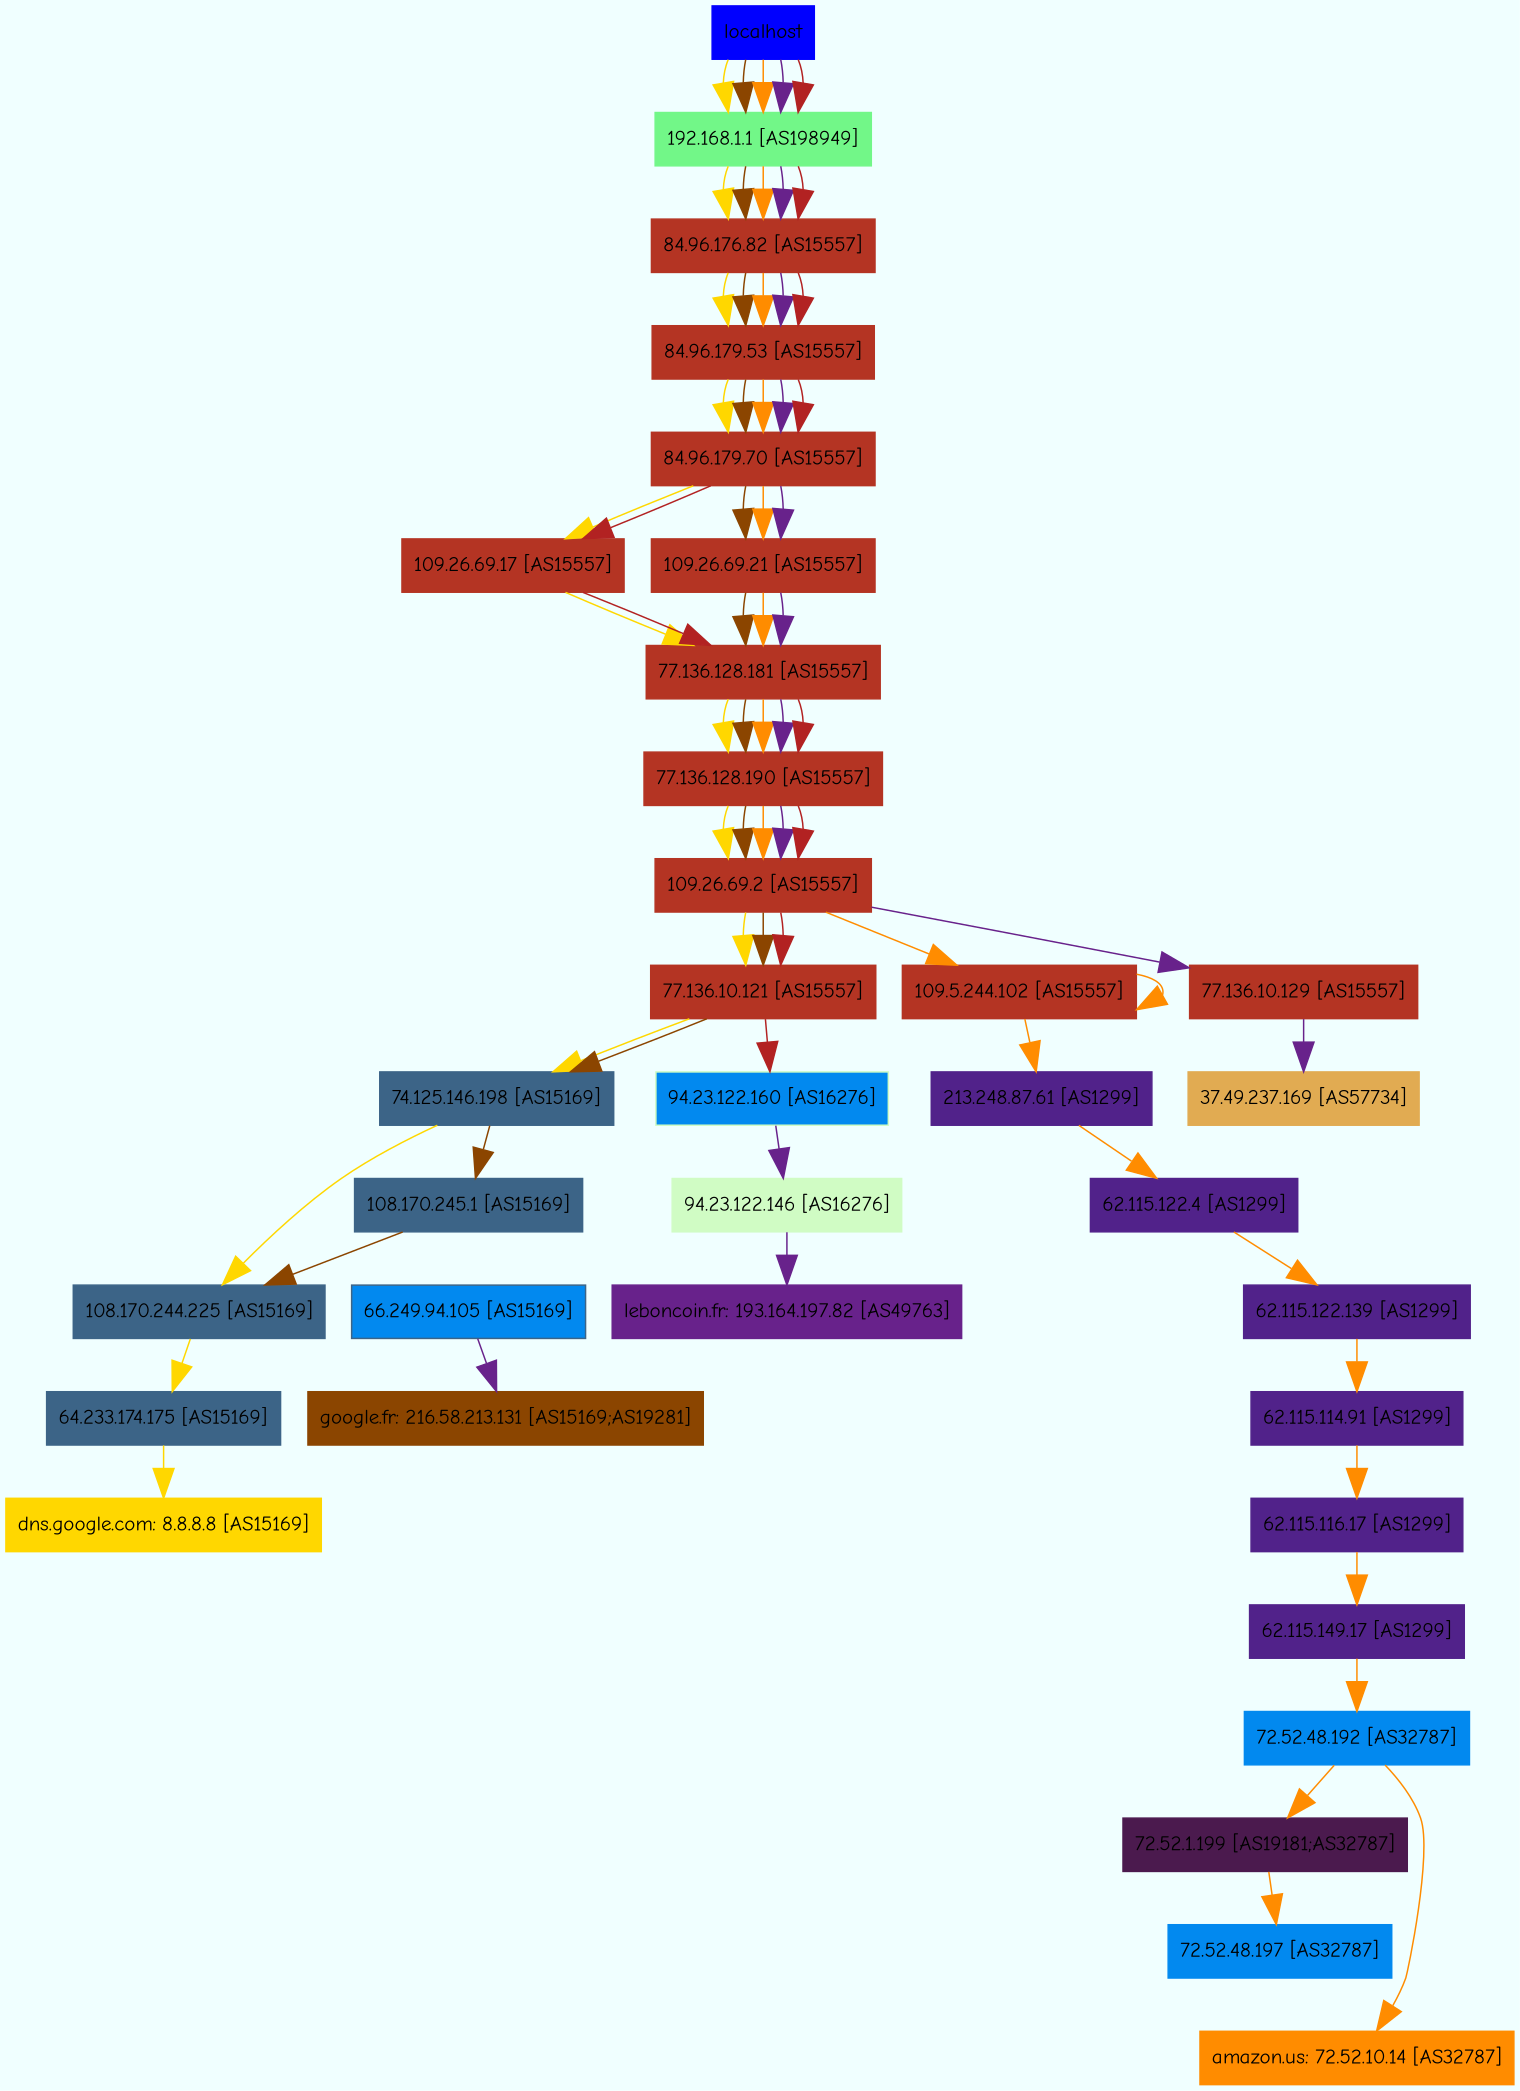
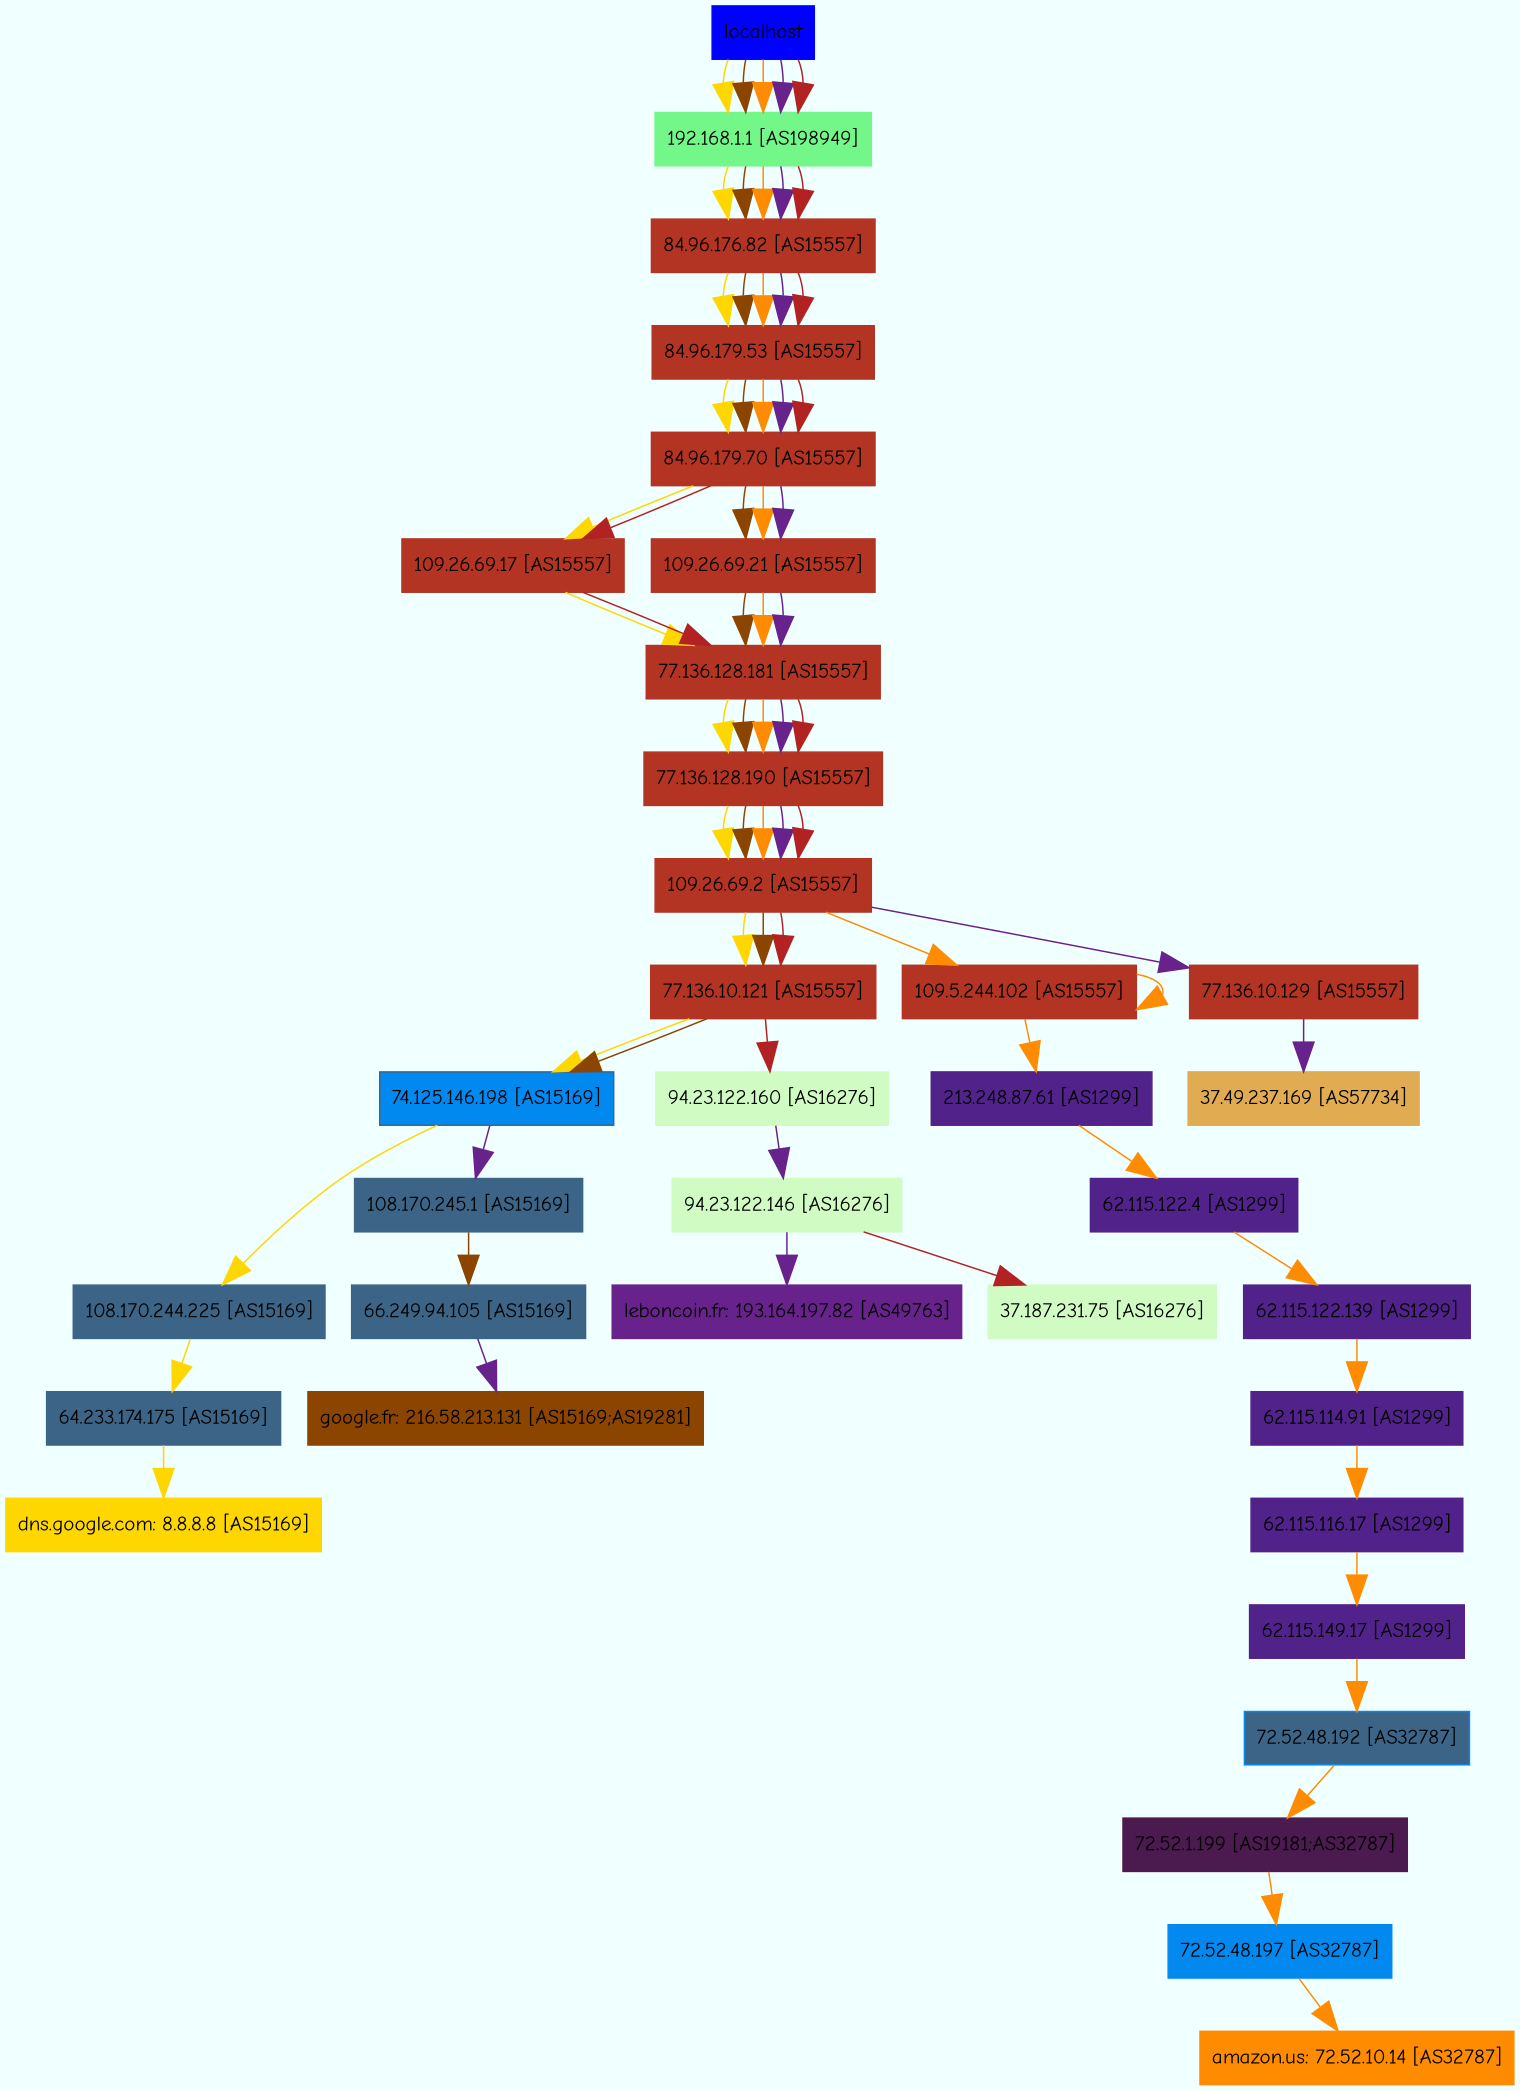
node "74.125.146.198 [AS15169]": fillcolor #3c6487 -> #0289ef
node "94.23.122.160 [AS16276]": fillcolor #0289ef -> #d0fcc4
edge "74.125.146.198 [AS15169]" -> "108.170.245.1 [AS15169]": color darkorange4 -> darkorchid4
edge "108.170.245.1 [AS15169]" -> "108.170.244.225 [AS15169]": now "108.170.245.1 [AS15169]" -> "66.249.94.105 [AS15169]"
node "66.249.94.105 [AS15169]": fillcolor #0289ef -> #3c6487
node "37.187.231.75 [AS16276]": added
node "72.52.48.192 [AS32787]": fillcolor #0289ef -> #3c6487
edge "72.52.48.192 [AS32787]" -> "amazon.us: 72.52.10.14 [AS32787]": now "72.52.48.197 [AS32787]" -> "amazon.us: 72.52.10.14 [AS32787]"
